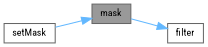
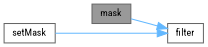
edge "setMask" -> "mask": now "setMask" -> "filter"
